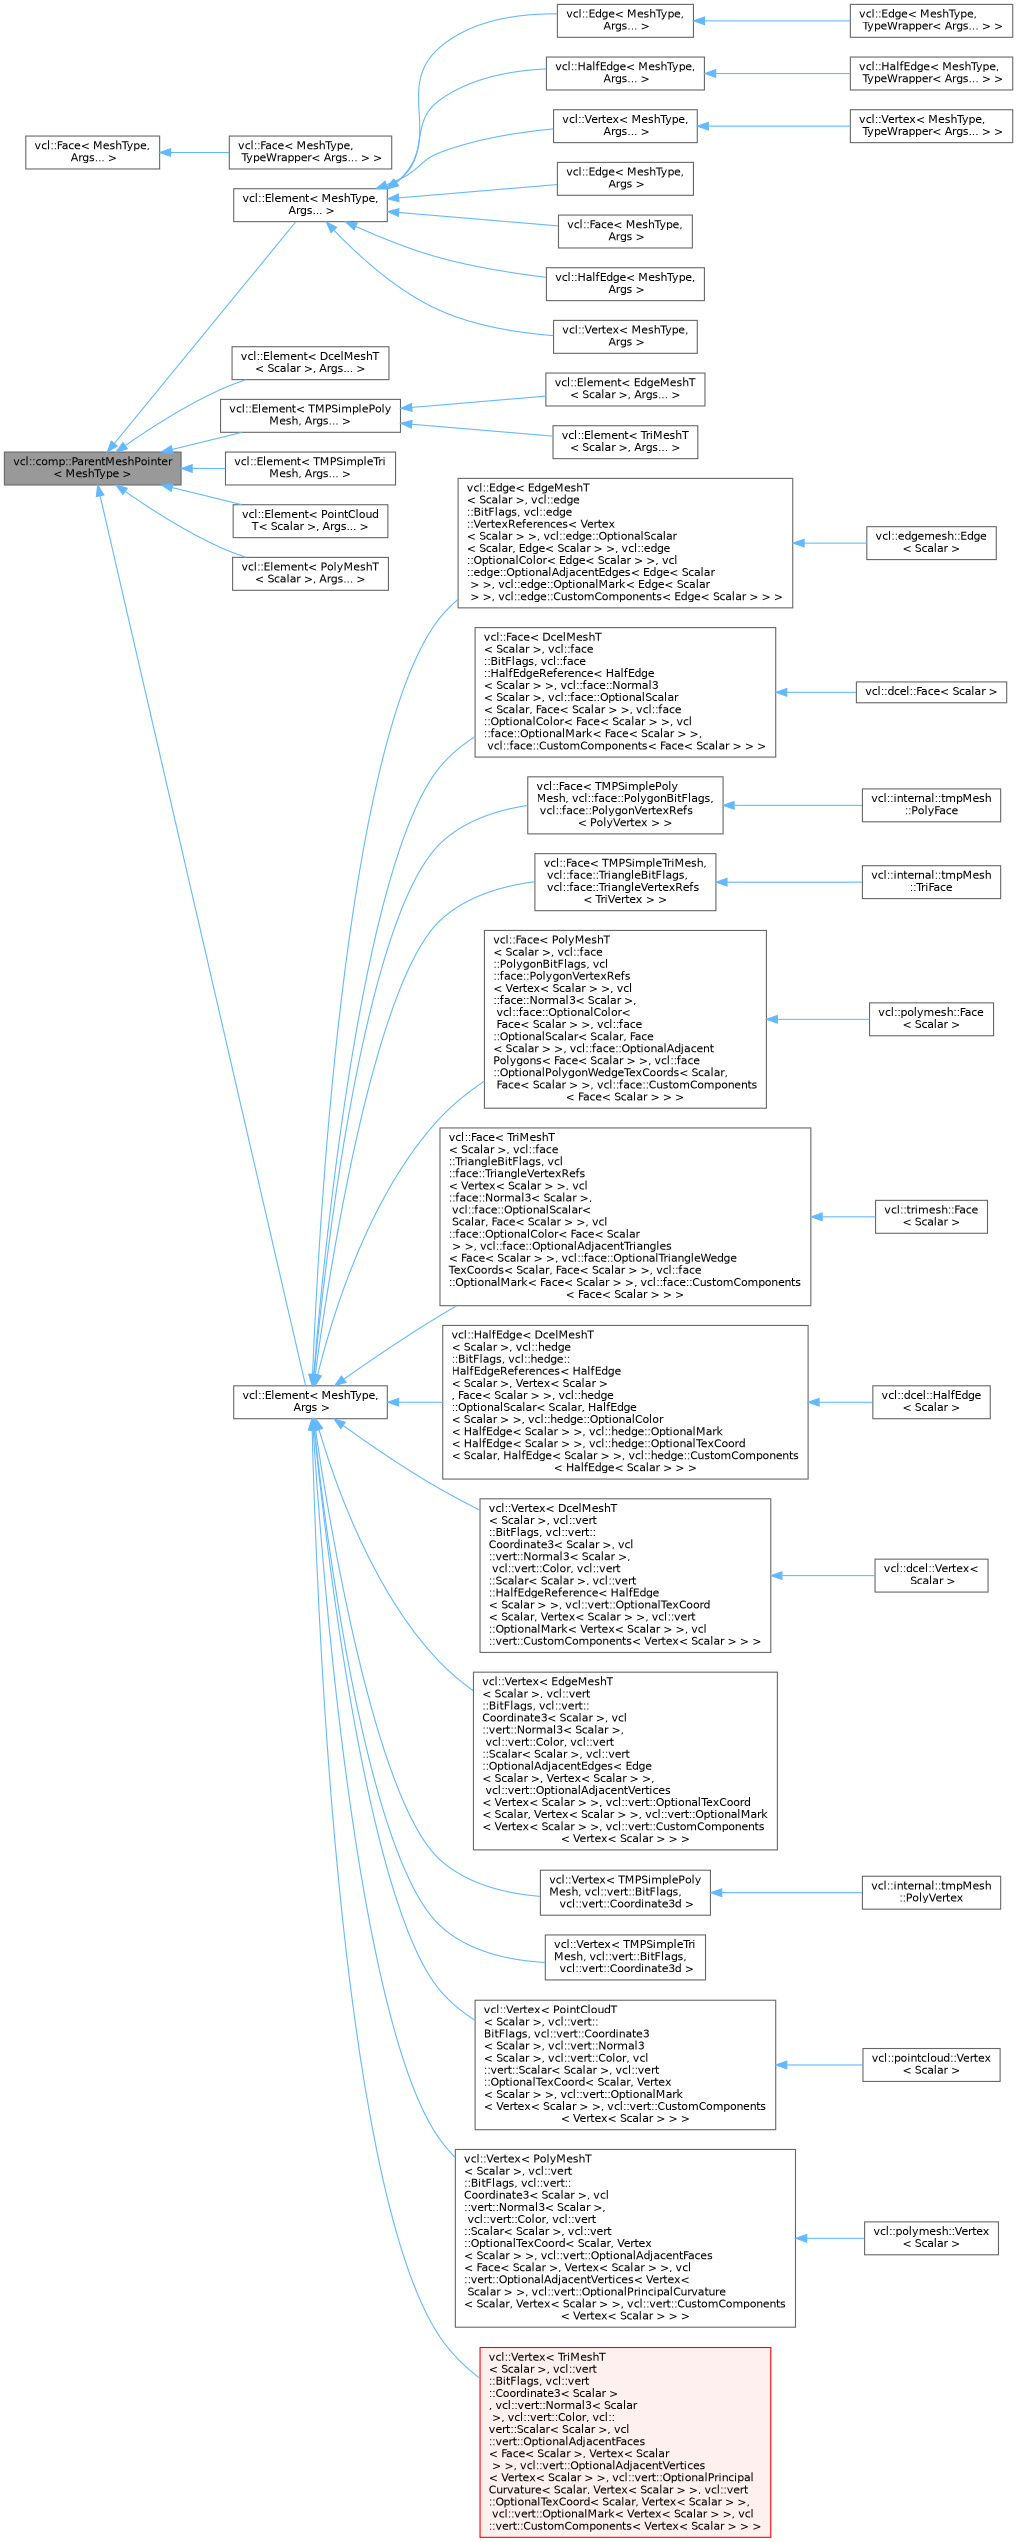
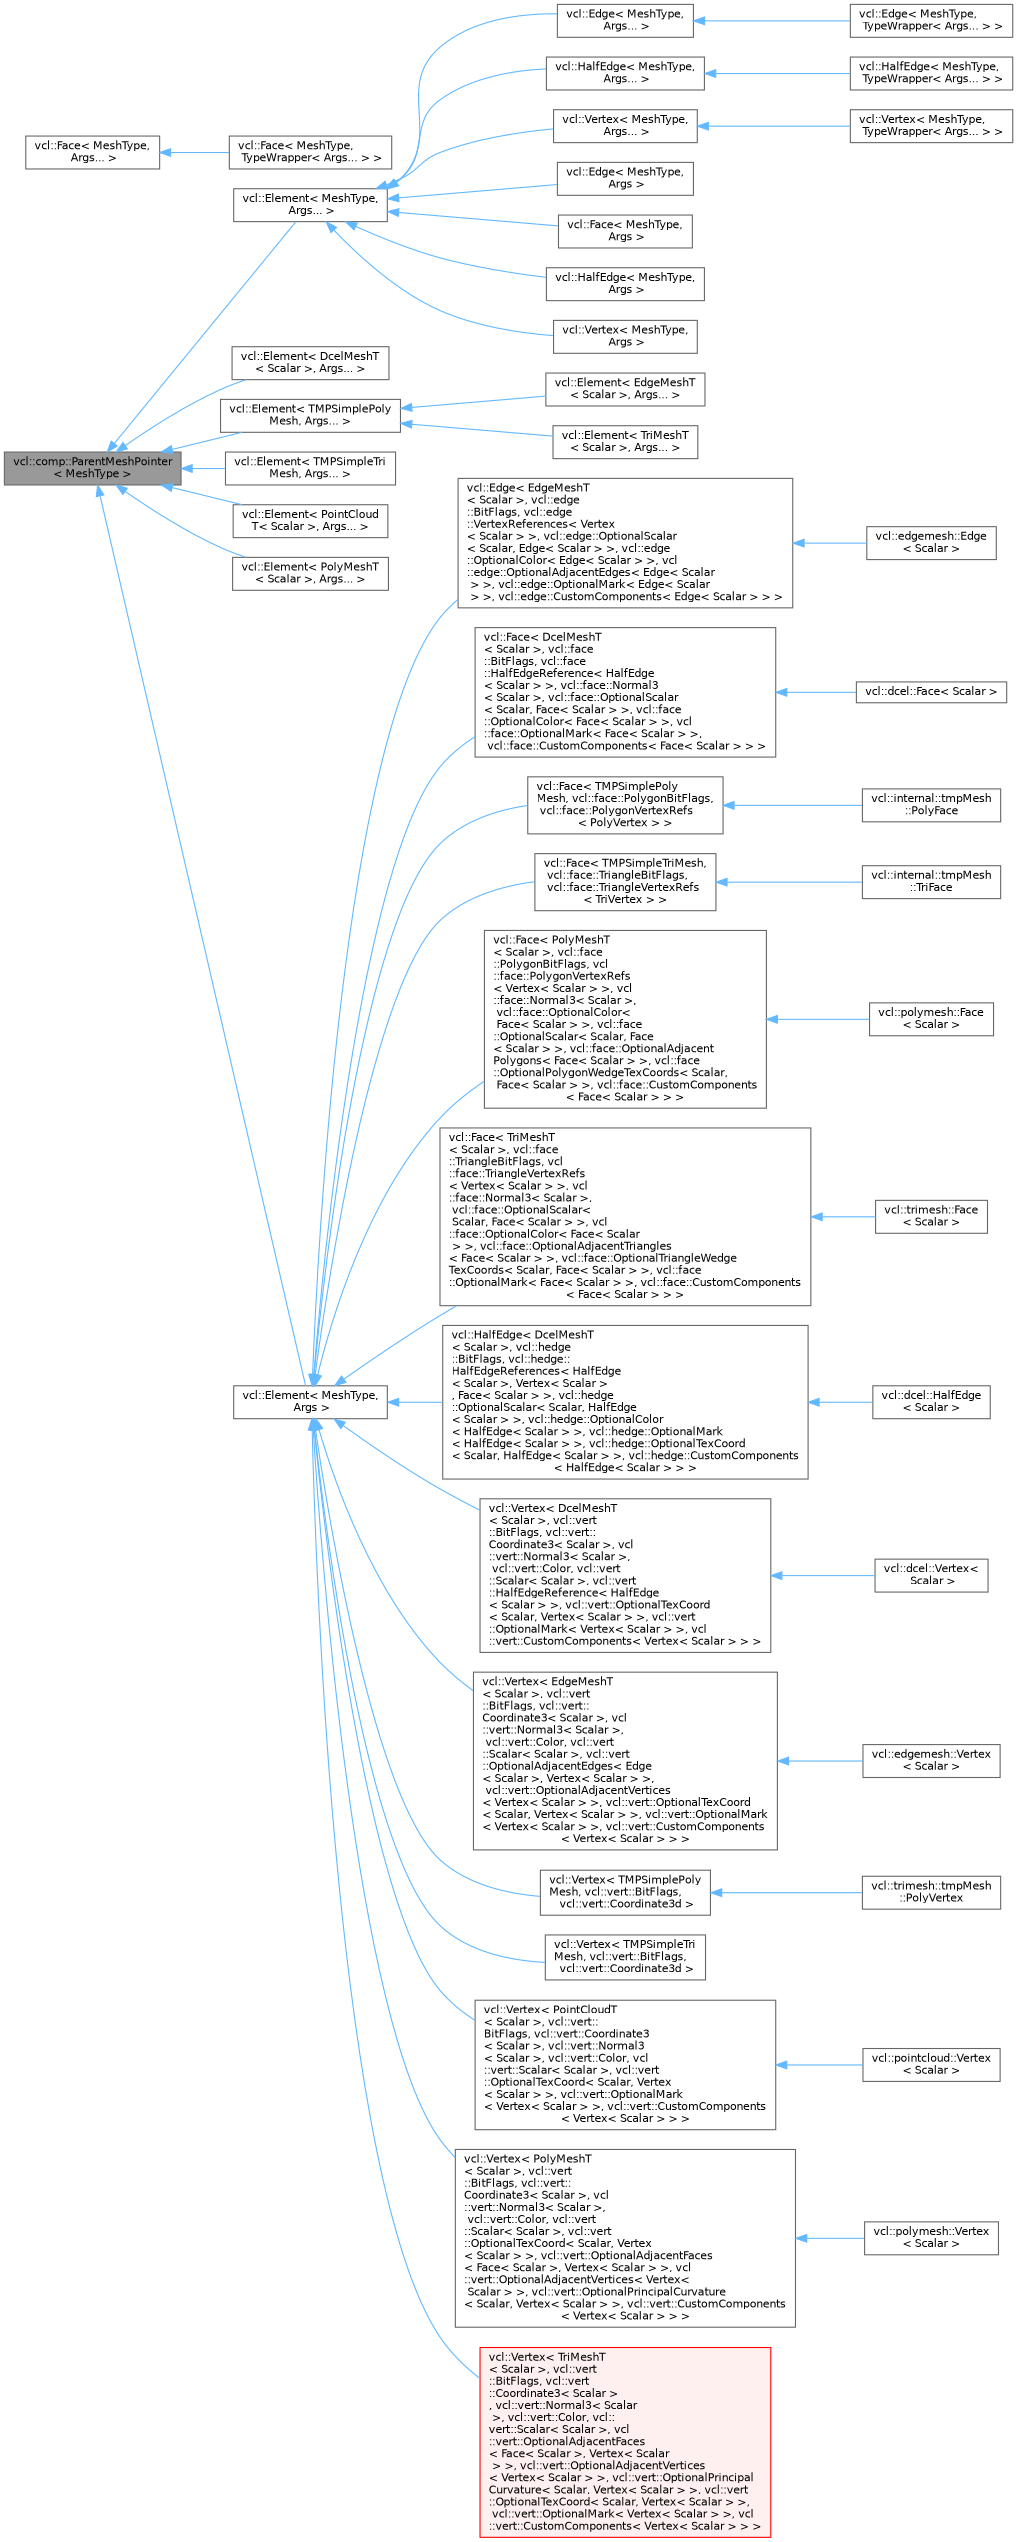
node "vcl::edgemesh::Vertex < Scalar >": added
node "vcl::internal::tmpMesh ::PolyVertex": label "vcl::internal::tmpMesh ::PolyVertex" -> "vcl::trimesh::tmpMesh ::PolyVertex"
